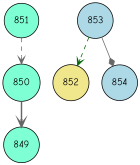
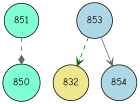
edge "851" -> "850": arrowhead vee -> diamond
edge "853" -> "854": arrowhead diamond -> vee
node "852": label "852" -> "832"
node "849": removed
